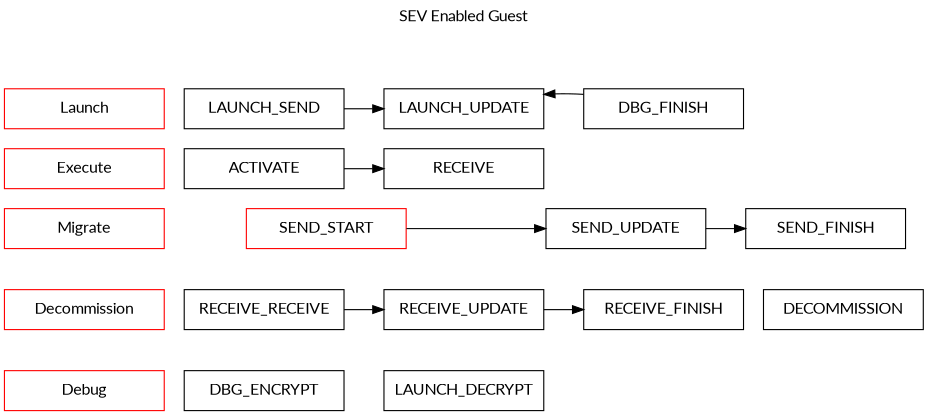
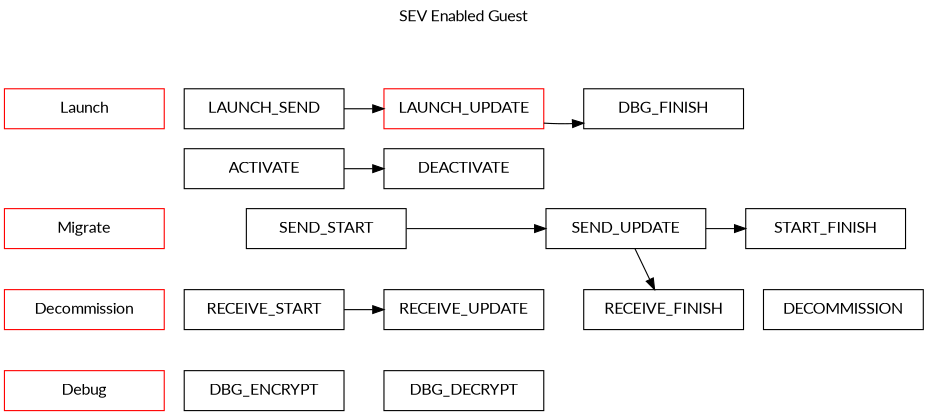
edge "DBG_FINISH" -> "LAUNCH_UPDATE": reversed
node "LAUNCH_UPDATE": color black -> red
node "Execute": removed
node "RECEIVE": label "RECEIVE" -> "DEACTIVATE"
node "SEND_START": color red -> black
node "SEND_FINISH": label "SEND_FINISH" -> "START_FINISH"
node "RECEIVE_RECEIVE": label "RECEIVE_RECEIVE" -> "RECEIVE_START"
edge "RECEIVE_UPDATE" -> "RECEIVE_FINISH": now "SEND_UPDATE" -> "RECEIVE_FINISH"
node "LAUNCH_DECRYPT": label "LAUNCH_DECRYPT" -> "DBG_DECRYPT"
